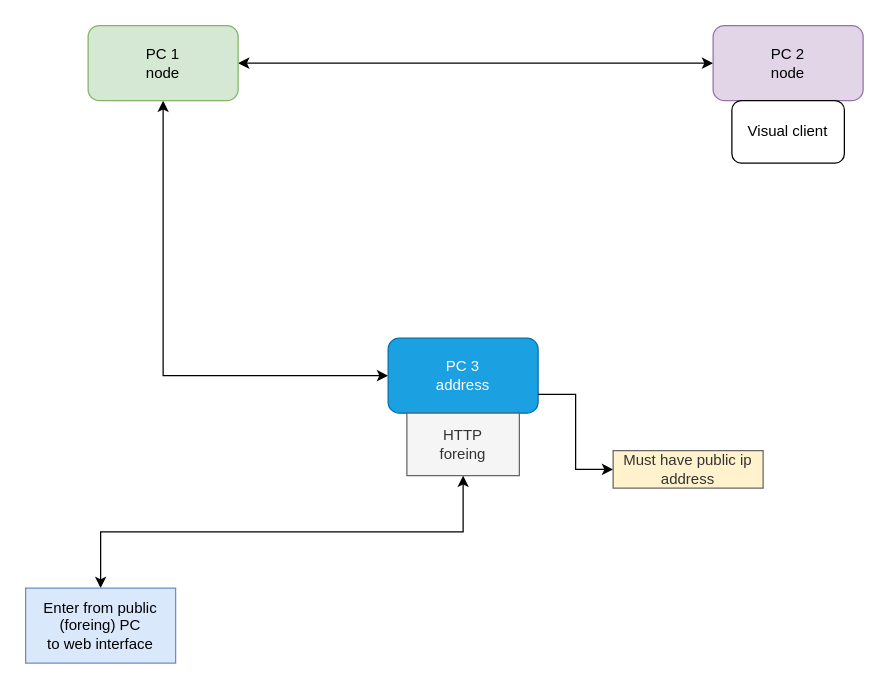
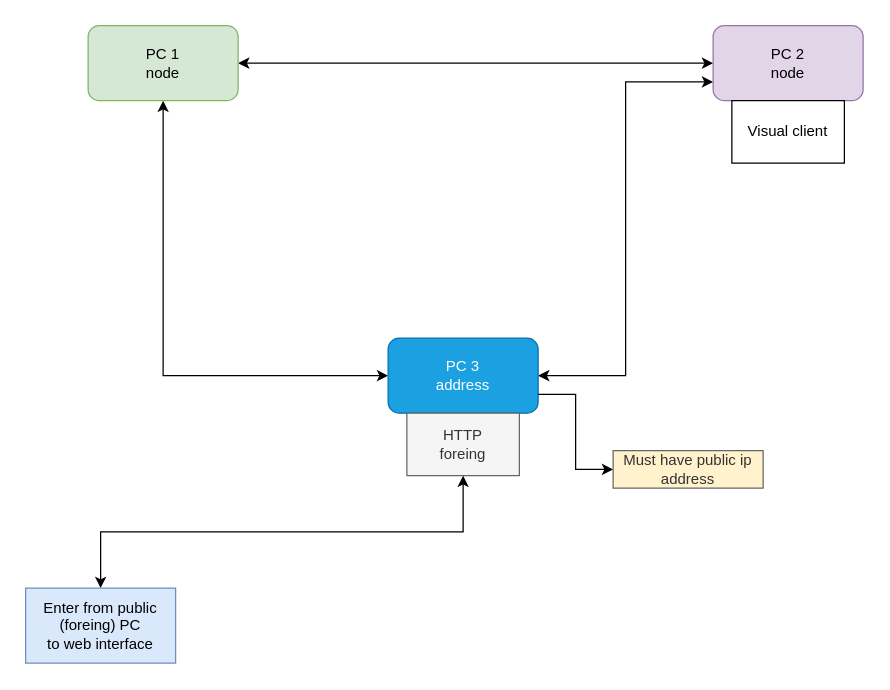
node "Visual client": shape rounded rectangle -> rectangle
edge "PC 2 node" -- "PC 3 address": added
